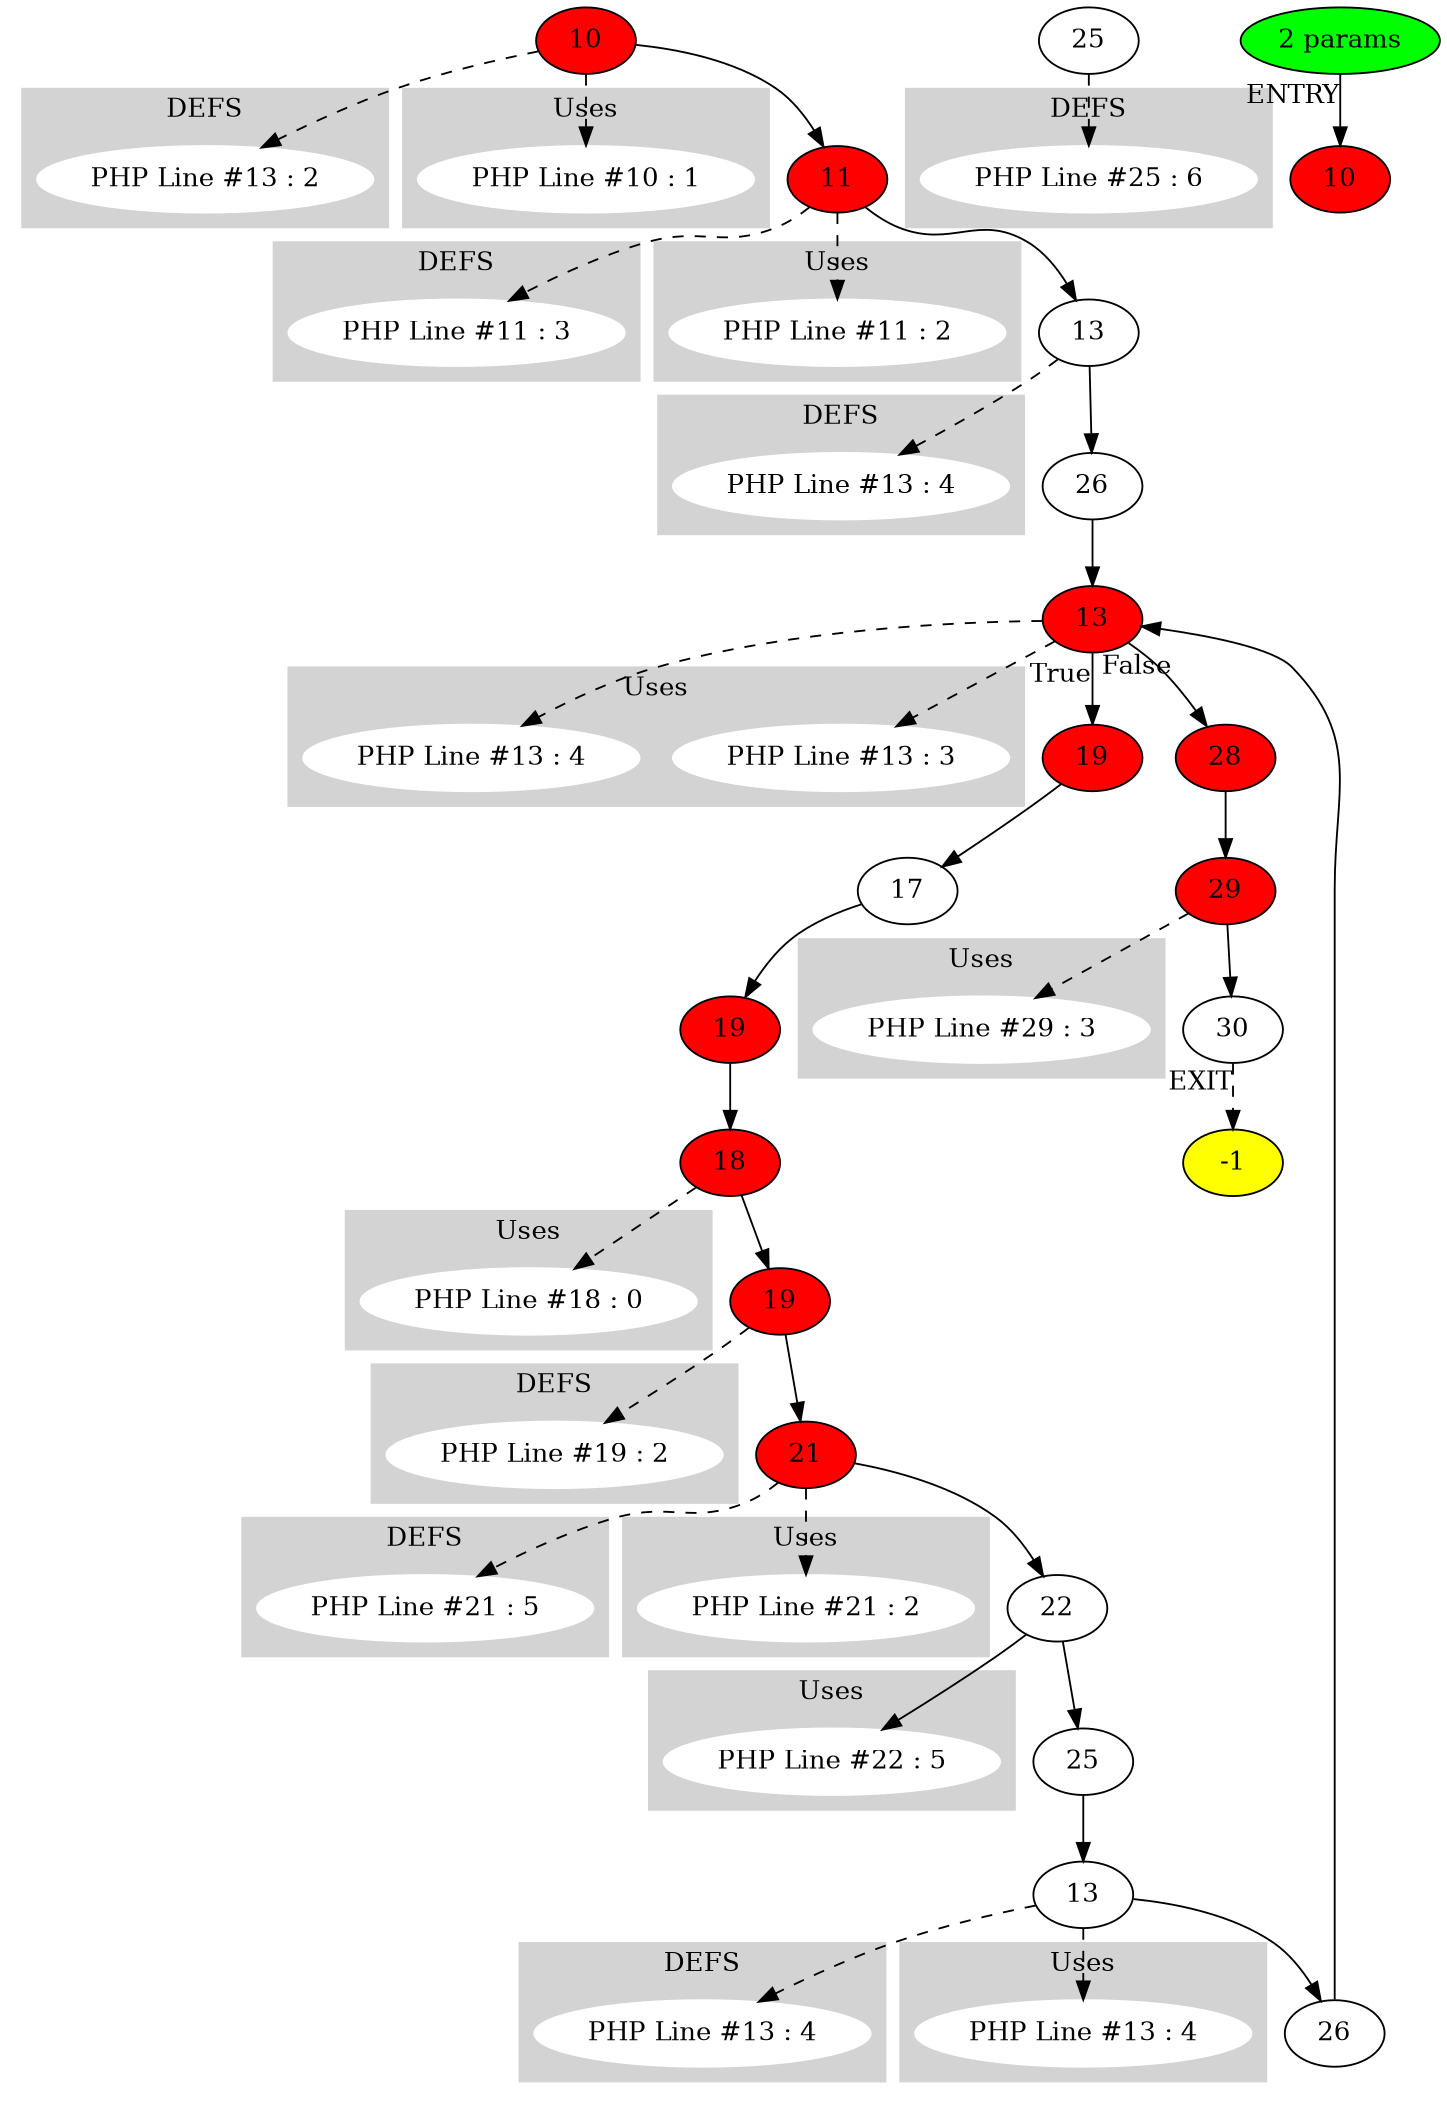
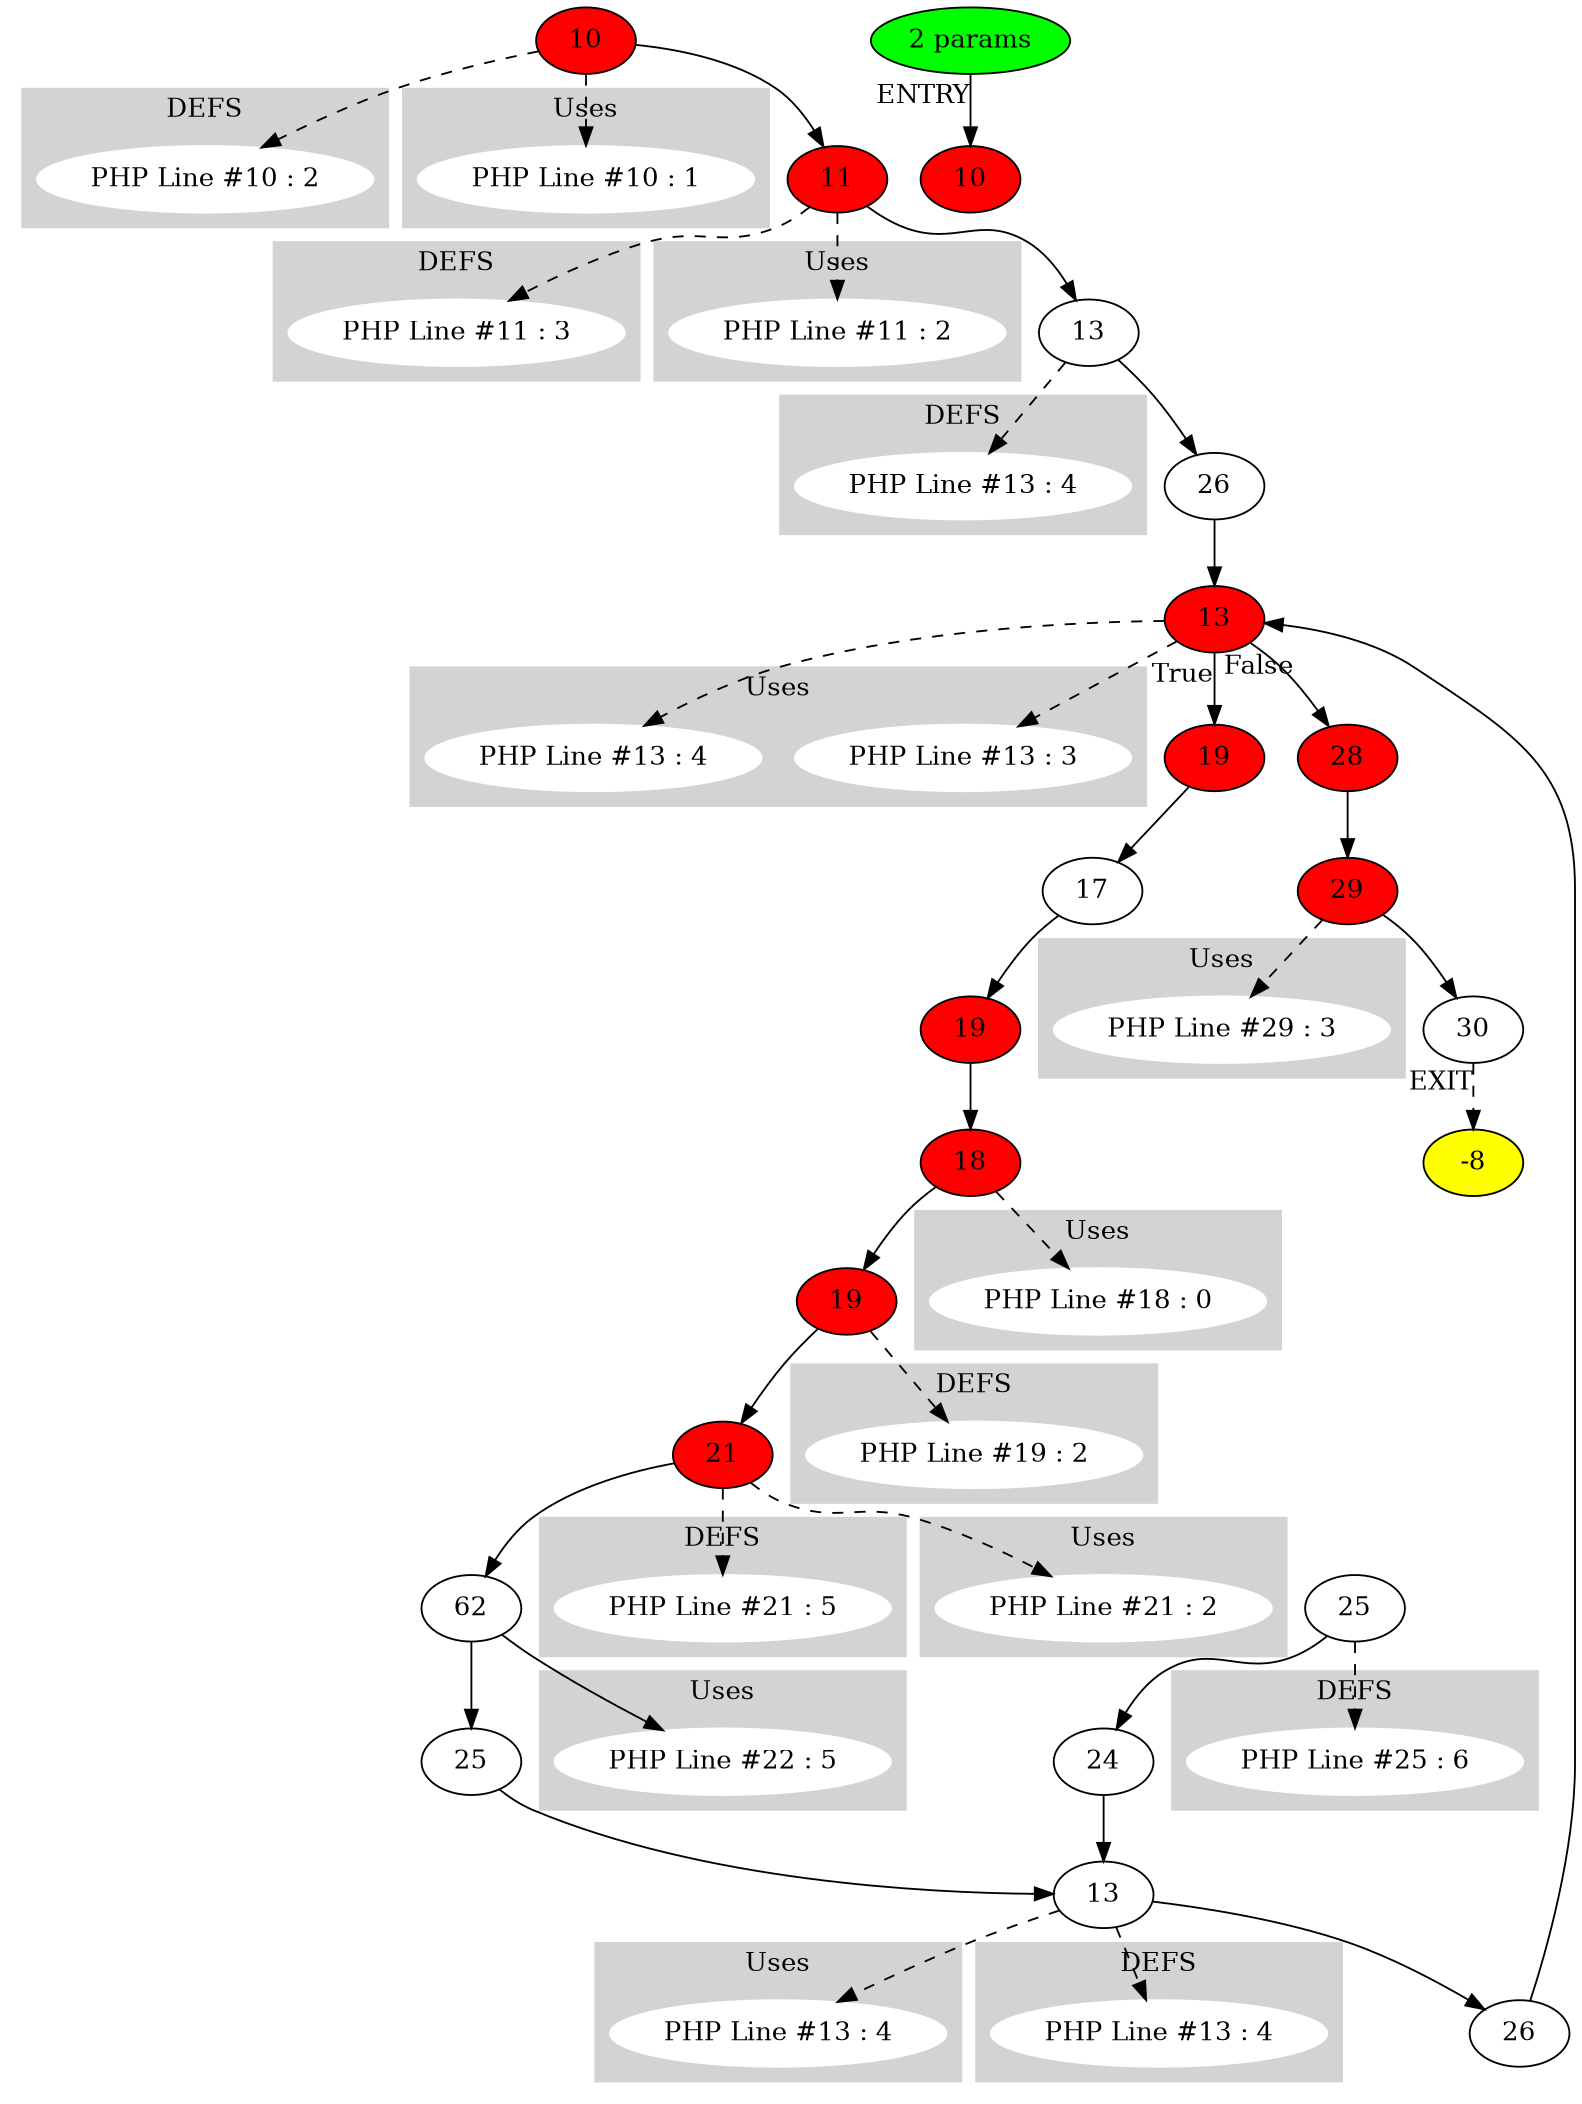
node "PHP Line #13 : 2": label "PHP Line #13 : 2" -> "PHP Line #10 : 2"
node "-1": label "-1" -> "-8"
node "22": label "22" -> "62"
node "24": added
